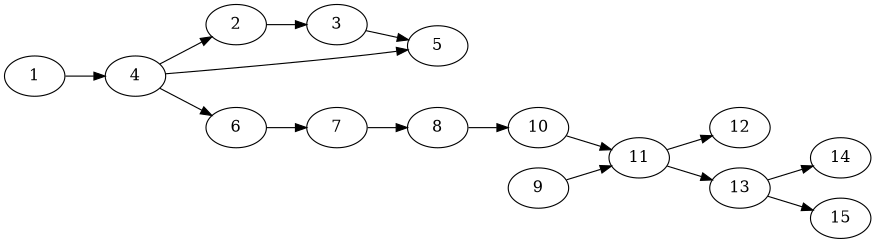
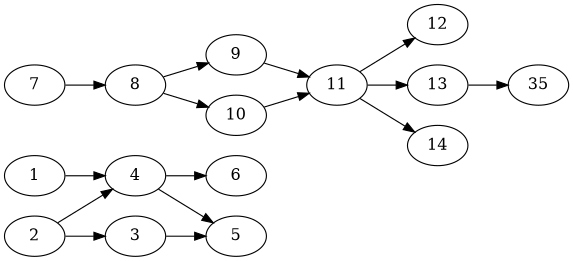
edge "4" -> "2": reversed
edge "8" -> "9": added
edge "6" -> "7": removed
edge "13" -> "14": now "11" -> "14"
node "15": label "15" -> "35"
